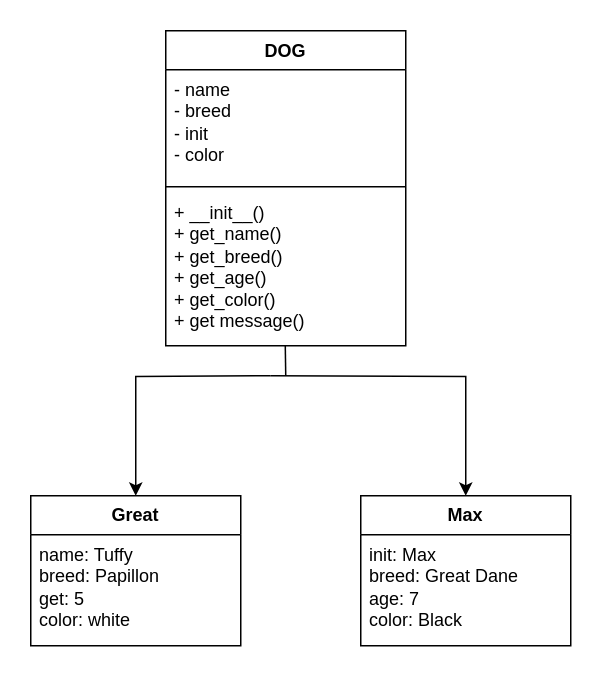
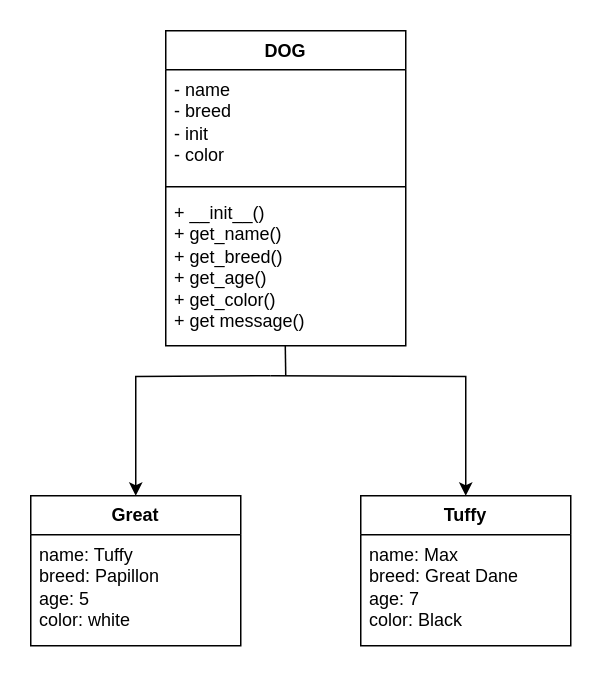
node "Max": label "Max" -> "Tuffy"
node "name: Tuffy breed: Papillon get: 5 color: white": label "name: Tuffy breed: Papillon get: 5 color: white" -> "name: Tuffy breed: Papillon age: 5 color: white"
node "init: Max breed: Great Dane age: 7 color: Black": label "init: Max breed: Great Dane age: 7 color: Black" -> "name: Max breed: Great Dane age: 7 color: Black"
